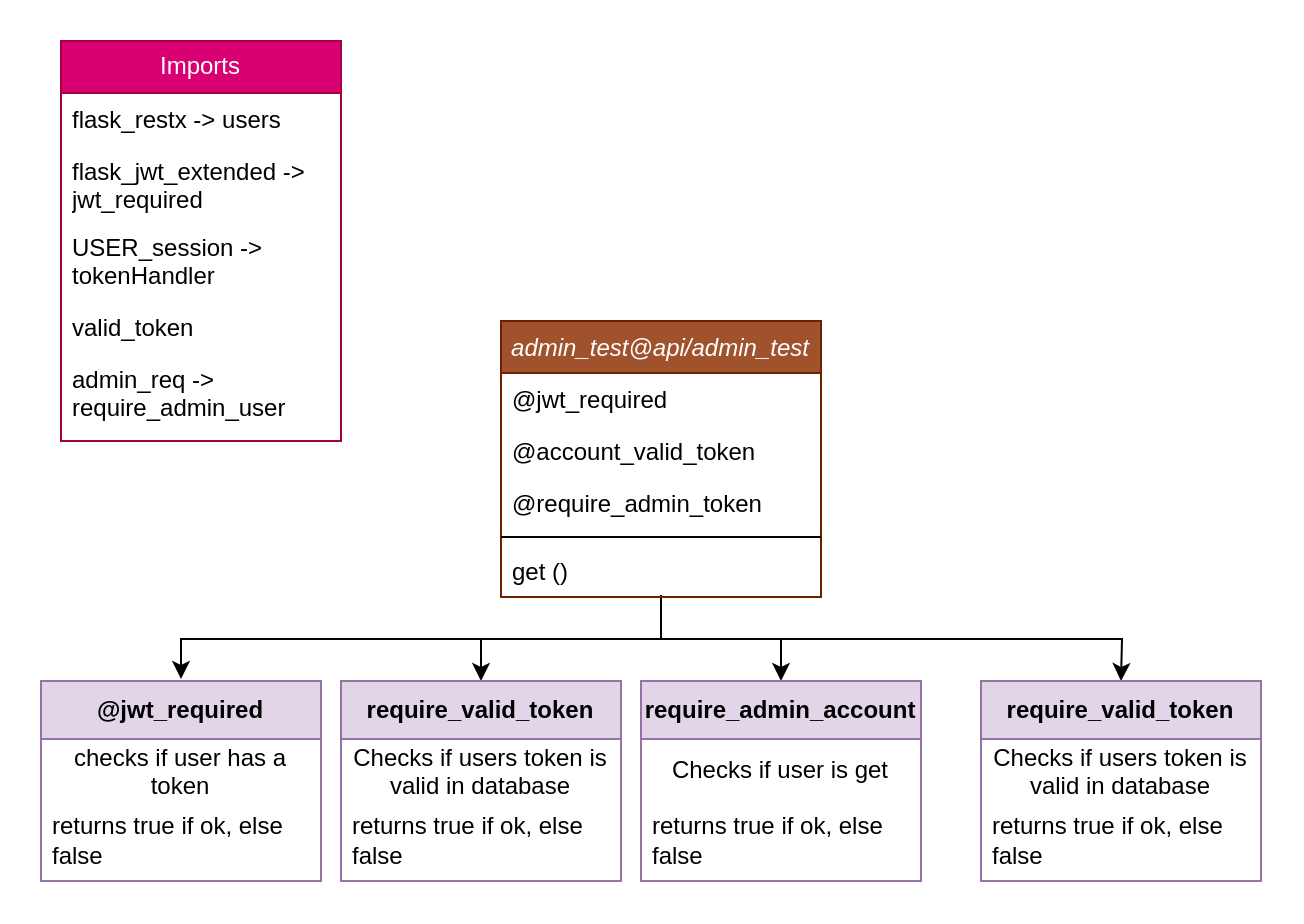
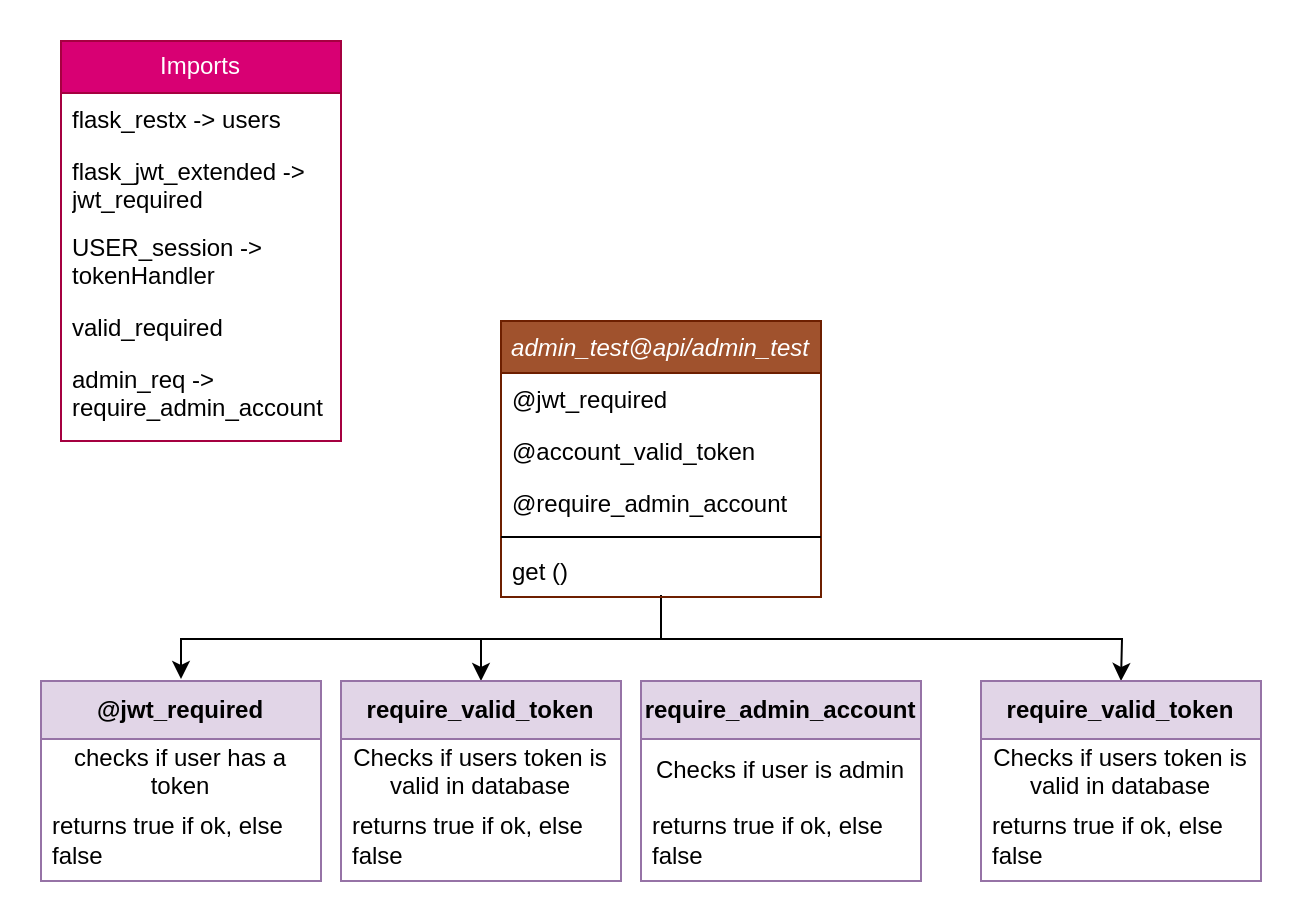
node "valid_token": label "valid_token" -> "valid_required"
node "admin_req -> require_admin_user": label "admin_req -> require_admin_user" -> "admin_req -> require_admin_account"
node "@require_admin_token": label "@require_admin_token" -> "@require_admin_account"
edge "admin_test@api/admin_test" -> "require_admin_account": removed
node "Checks if user is get": label "Checks if user is get" -> "Checks if user is admin"
